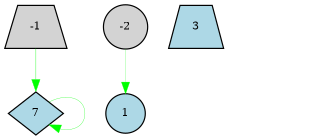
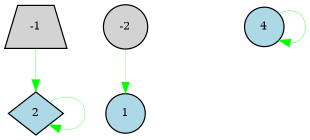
node "3": removed
node "4": added
node "7": label "7" -> "2"
